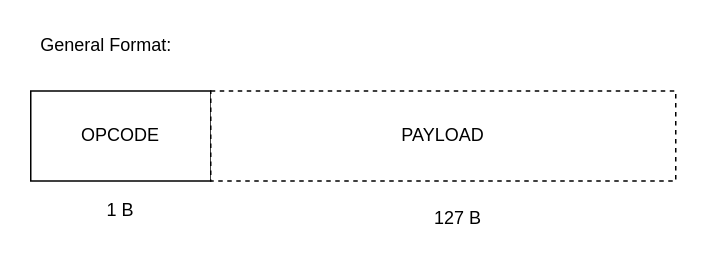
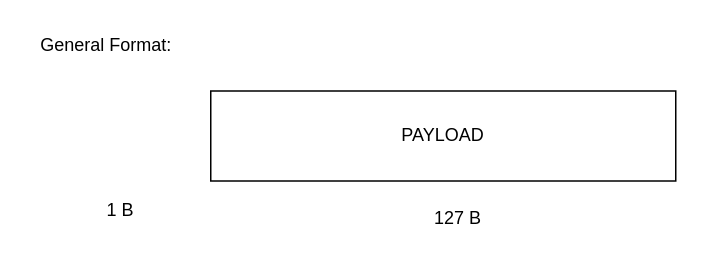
node "OPCODE": removed
node "PAYLOAD": style dashed -> solid
